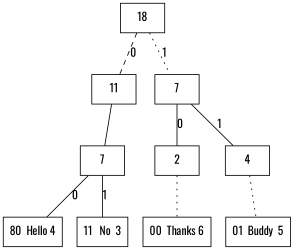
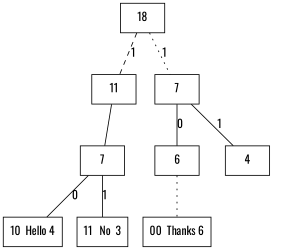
edge "18" -- "11": label "0" -> "1"
node "2": label "2" -> "6"
node "80  Hello 4": label "80  Hello 4" -> "10  Hello 4"
node "01  Buddy  5": removed
